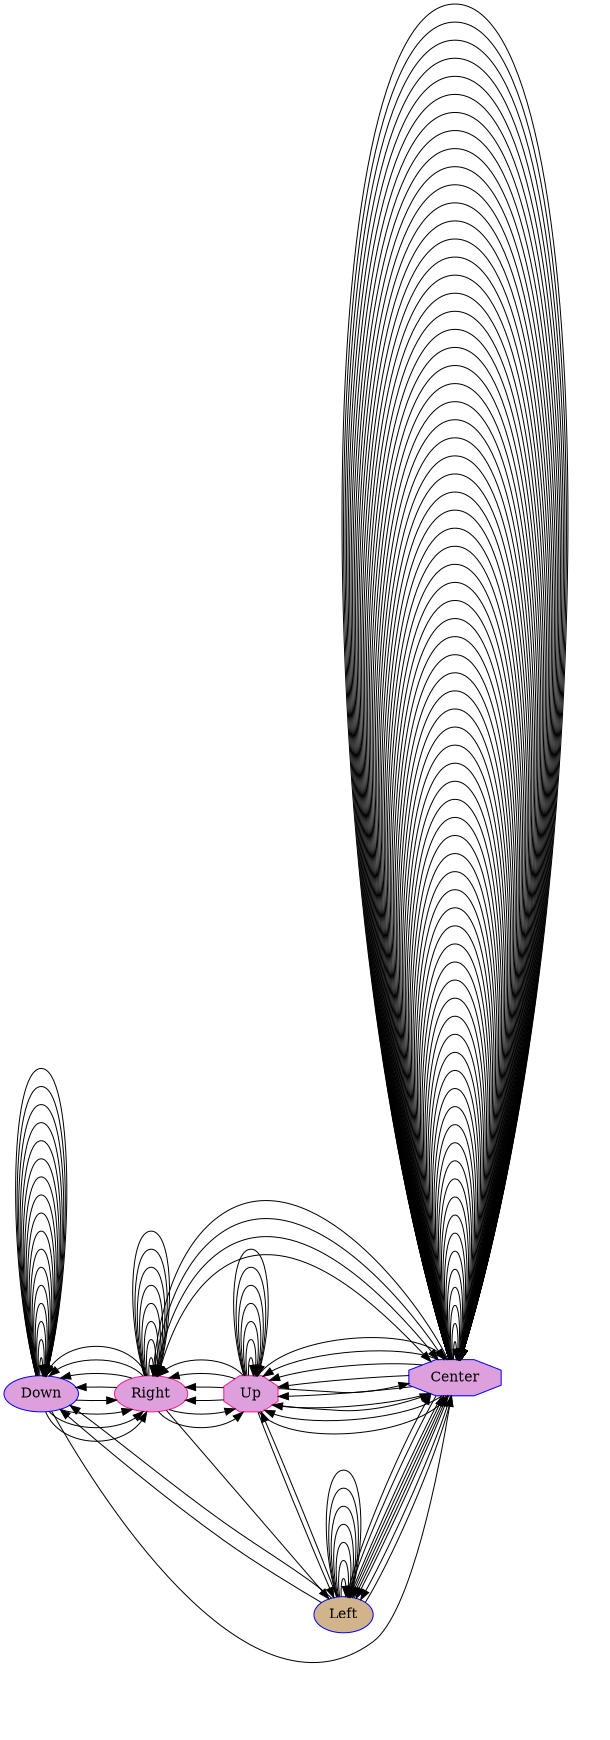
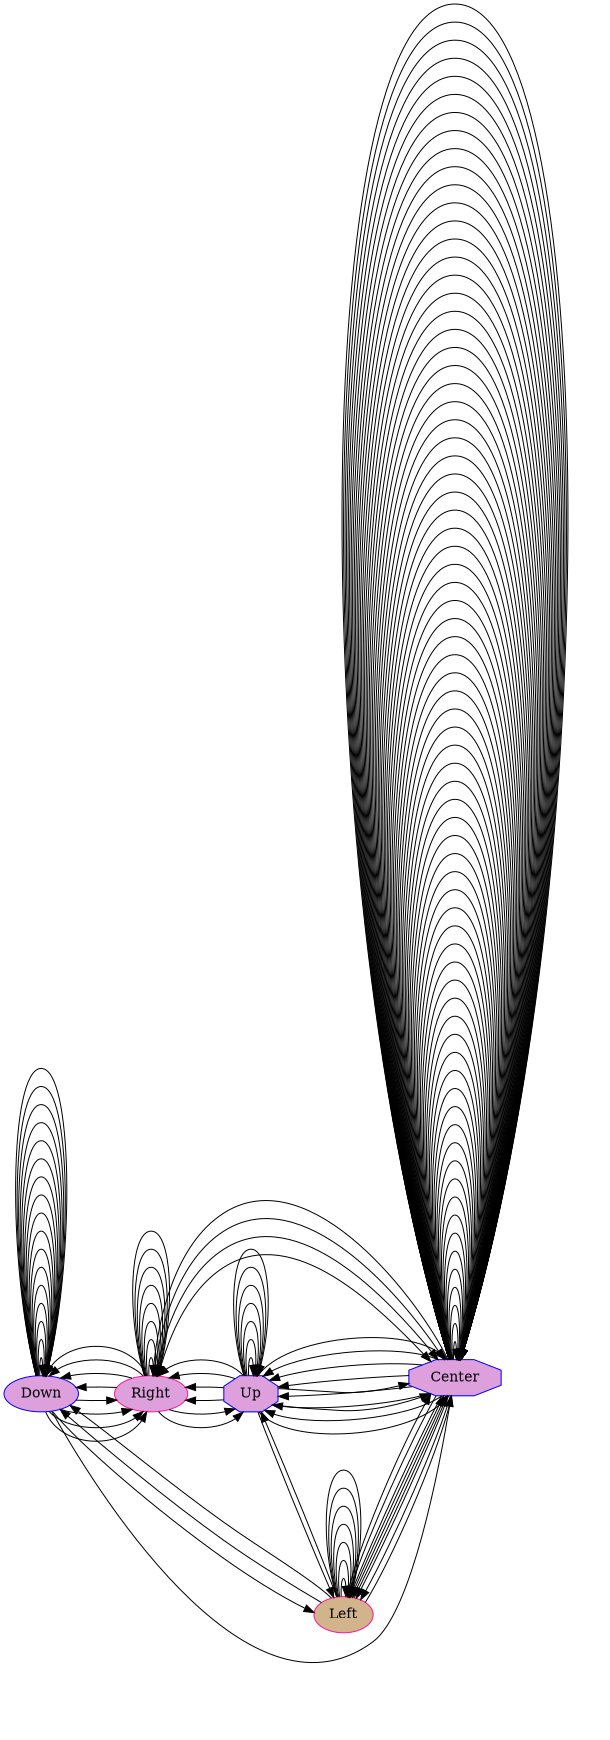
node "Up": color deeppink -> blue
edge "Right" -> "Left": now "Down" -> "Left"
node "Left": color blue -> deeppink
